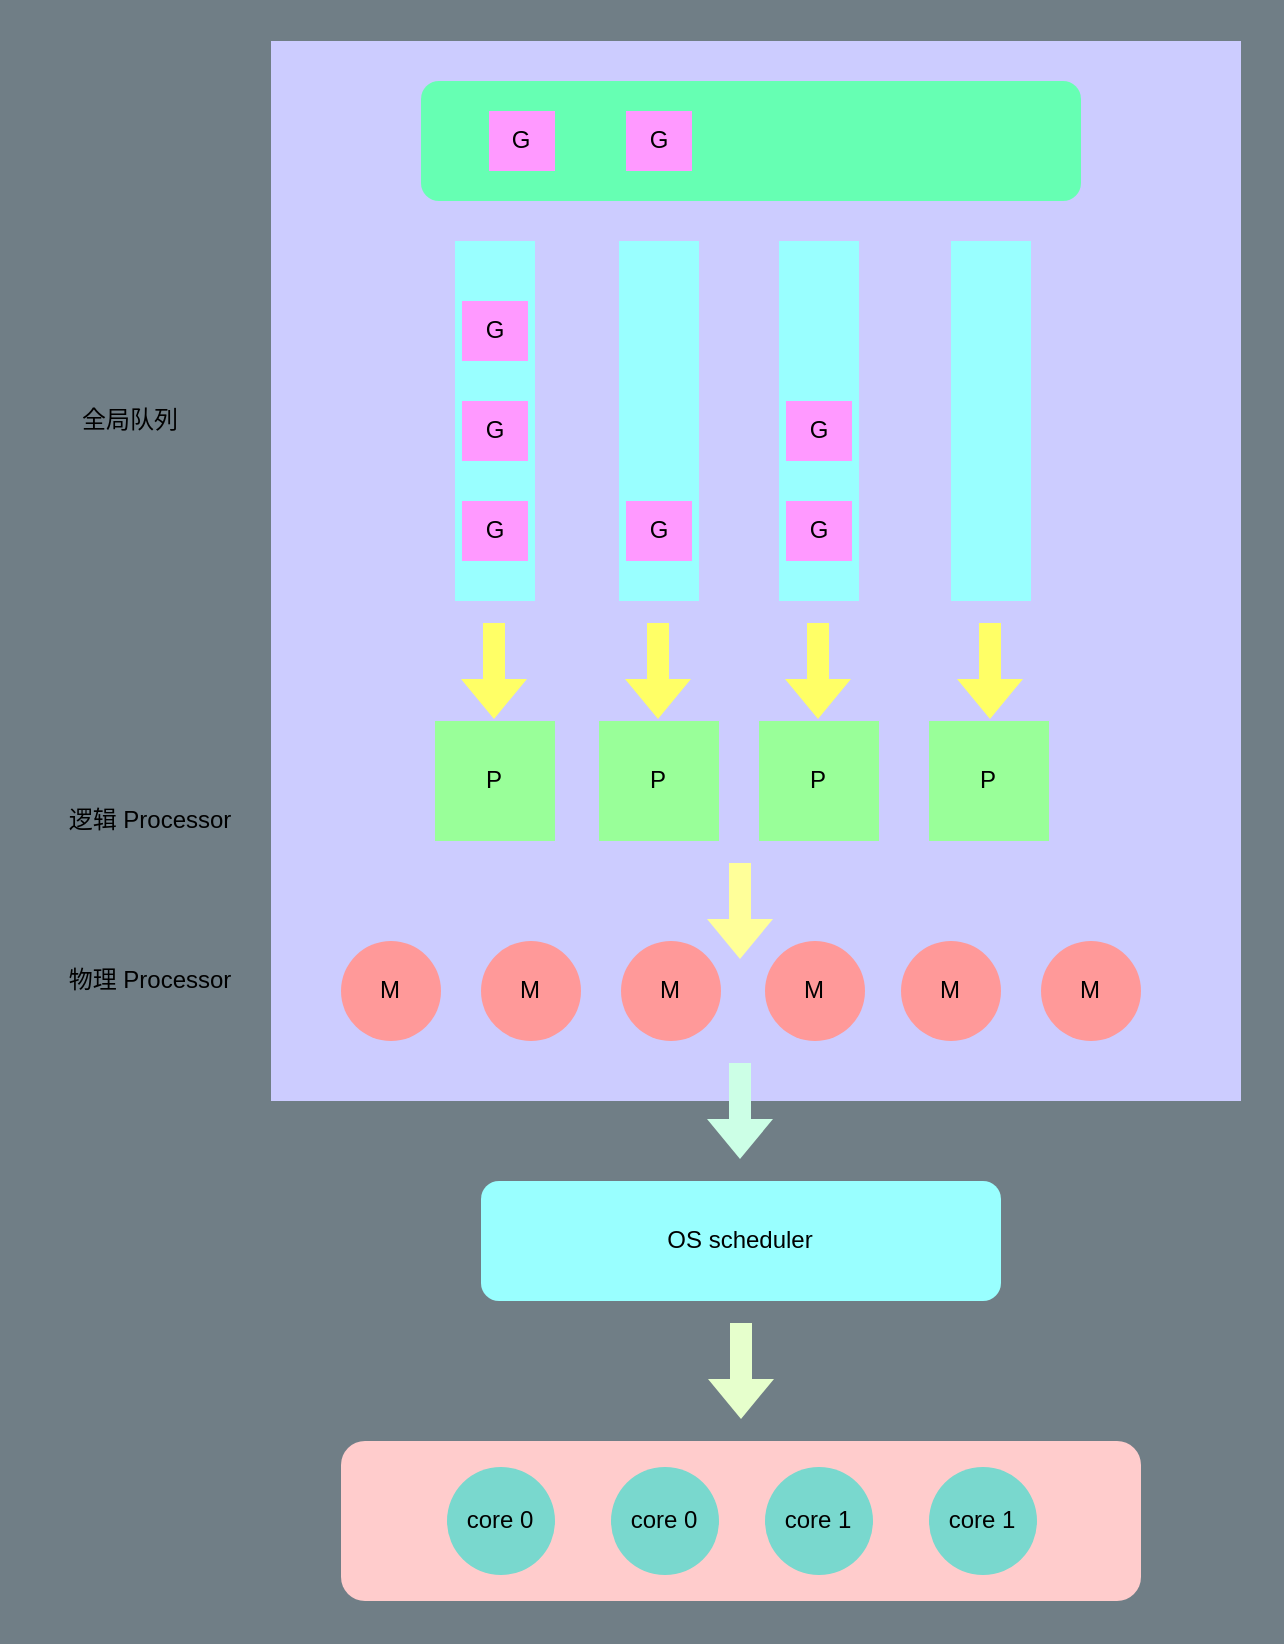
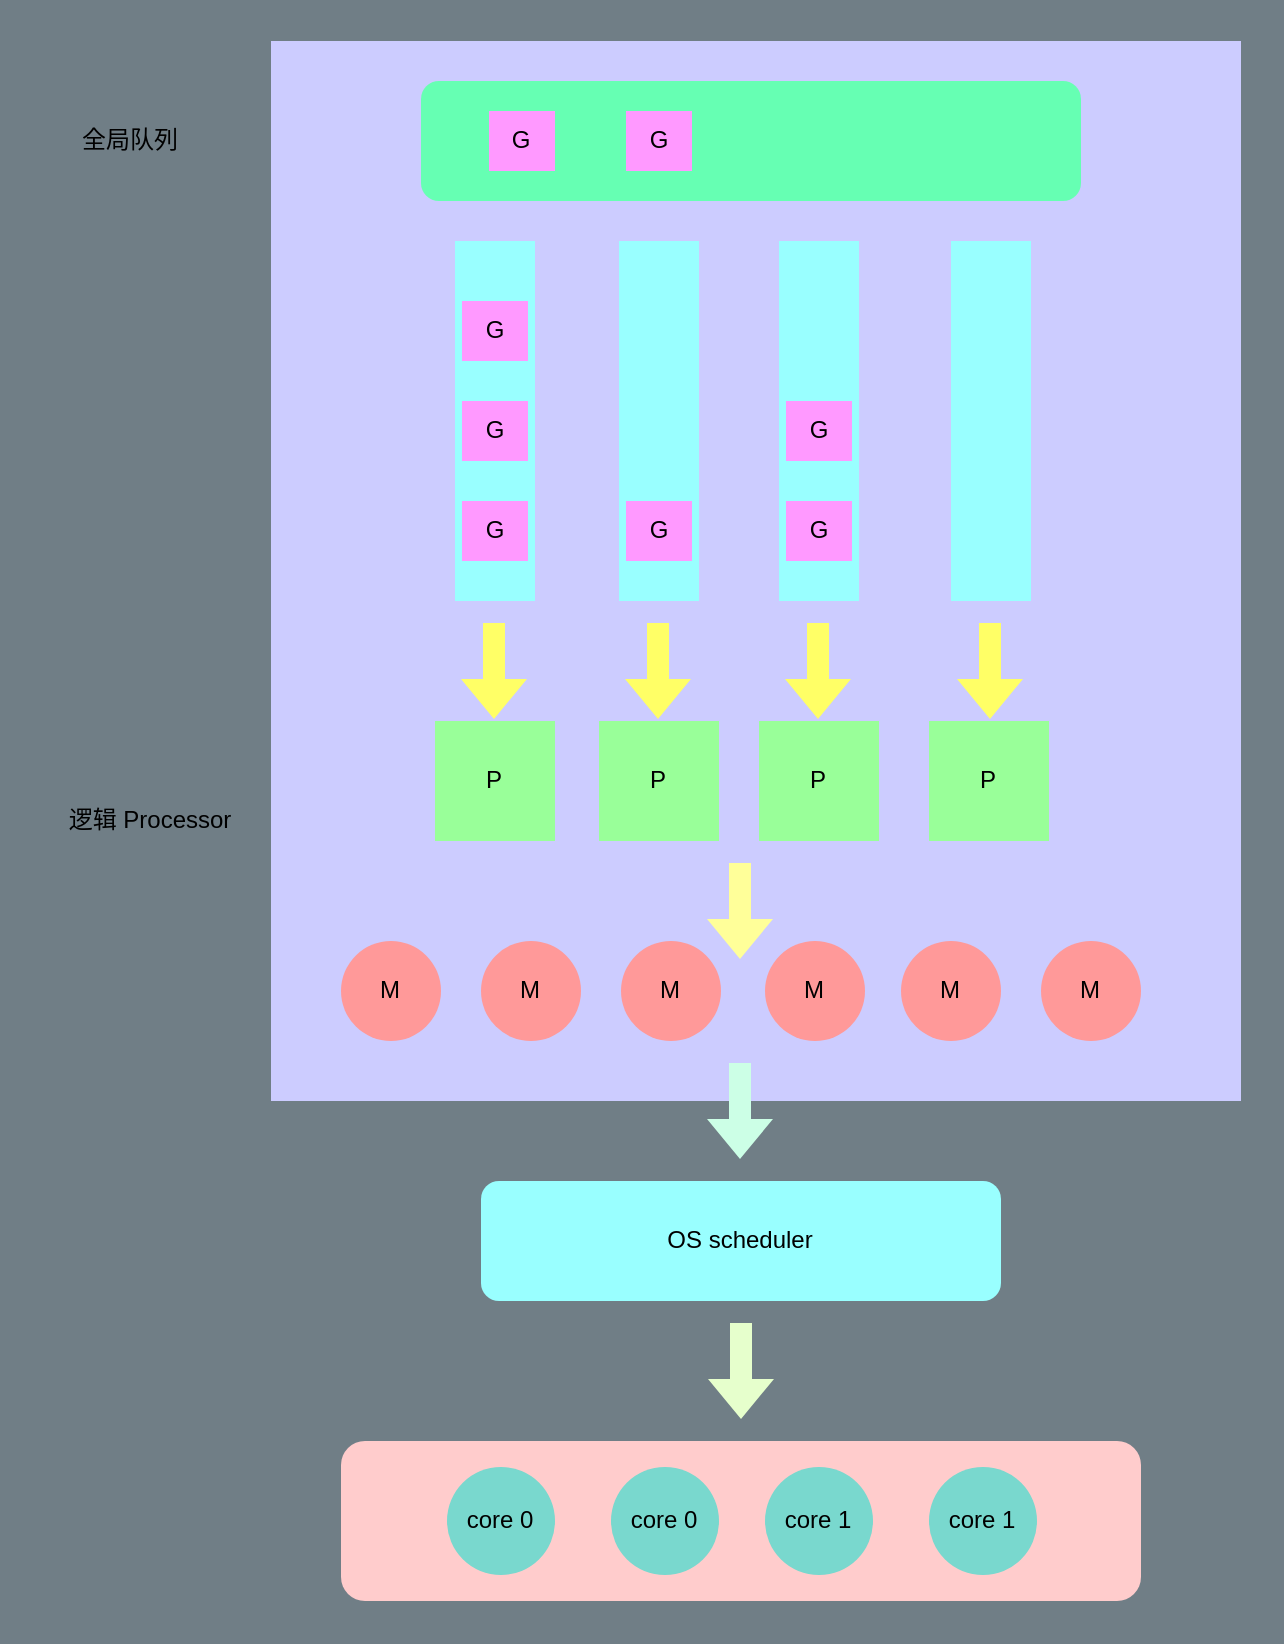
node "全局队列": moved (131, 421) -> (131, 141)
node "物理 Processor": removed
